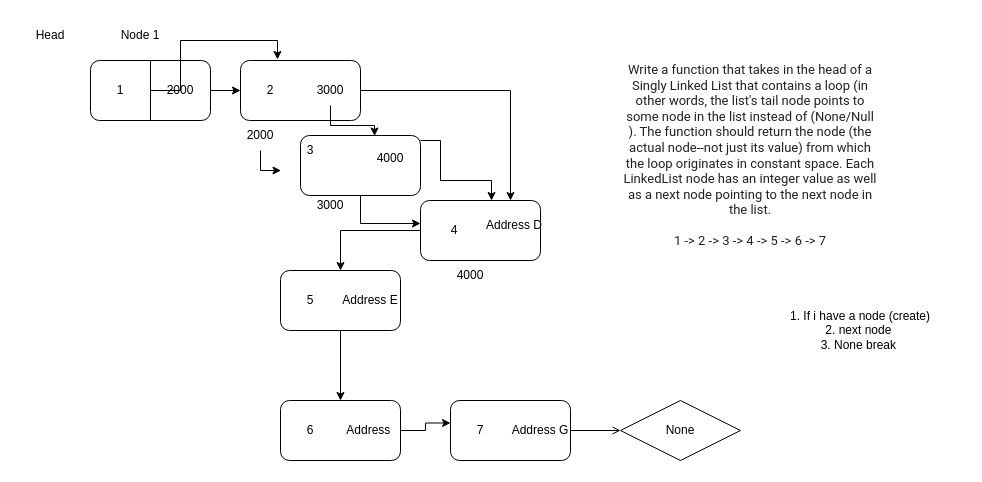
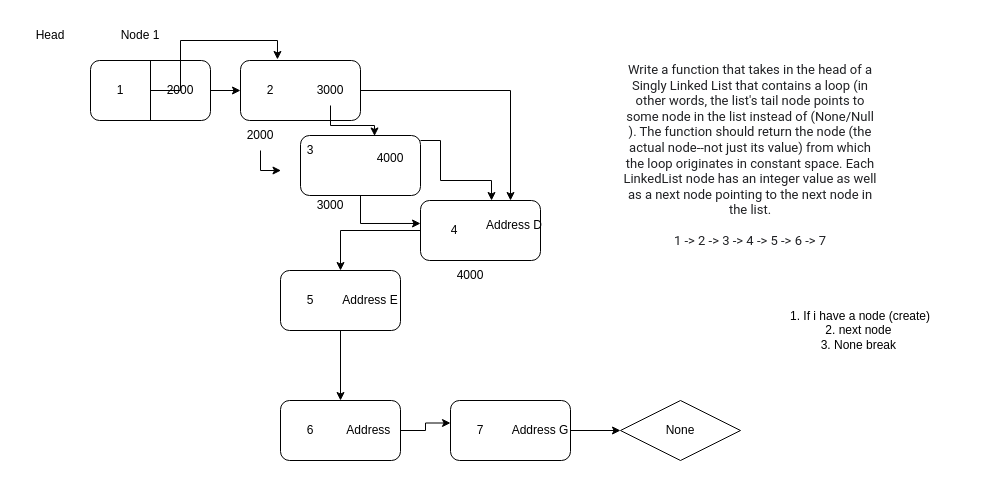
edge "Address G" -> "None": arrowhead open -> classic
